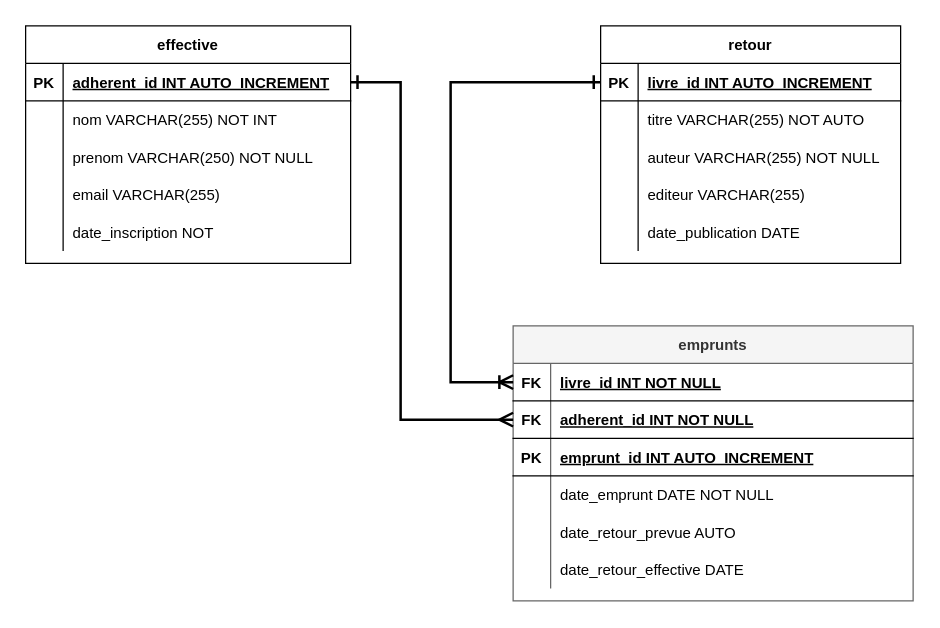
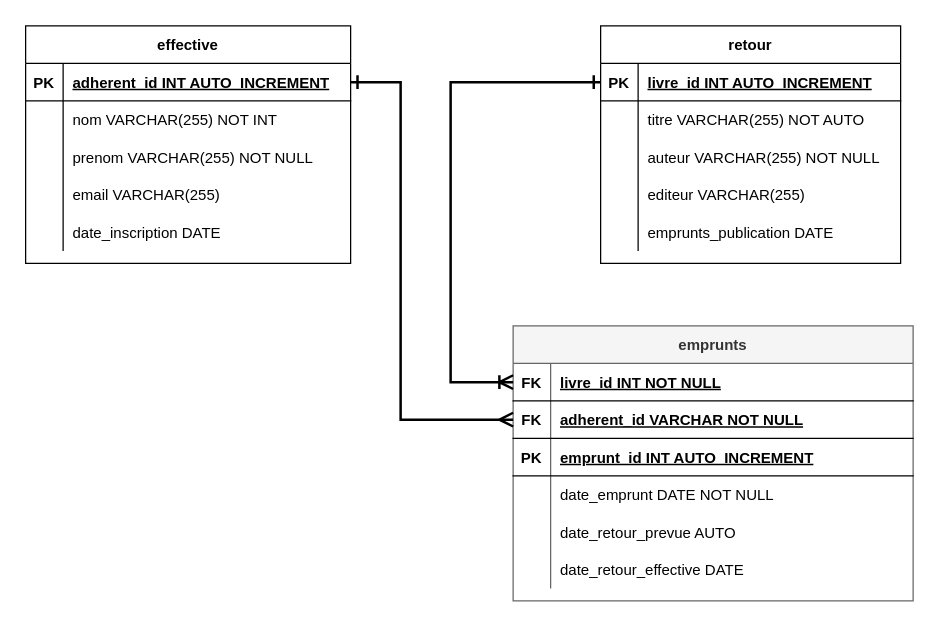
node "prenom VARCHAR(250) NOT NULL": label "prenom VARCHAR(250) NOT NULL" -> "prenom VARCHAR(255) NOT NULL"
node "date_inscription NOT": label "date_inscription NOT" -> "date_inscription DATE"
node "date_publication DATE": label "date_publication DATE" -> "emprunts_publication DATE"
node "adherent_id INT NOT NULL": label "adherent_id INT NOT NULL" -> "adherent_id VARCHAR NOT NULL"
